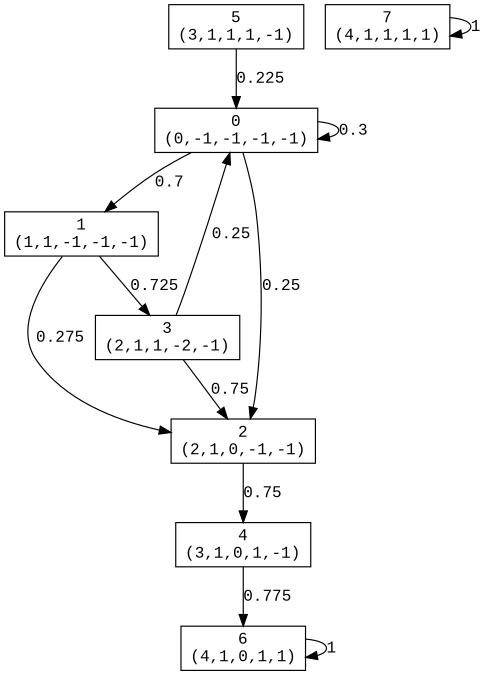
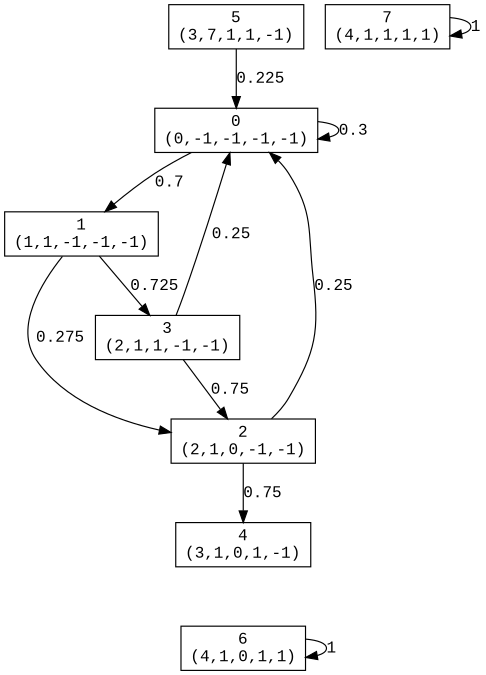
node "5 (3,1,1,1,-1)": label "5 (3,1,1,1,-1)" -> "5 (3,7,1,1,-1)"
edge "0 (0,-1,-1,-1,-1)" -> "2 (2,1,0,-1,-1)": reversed
node "3 (2,1,1,-2,-1)": label "3 (2,1,1,-2,-1)" -> "3 (2,1,1,-1,-1)"
edge "4 (3,1,0,1,-1)" -> "6 (4,1,0,1,1)": removed, label "0.775"
